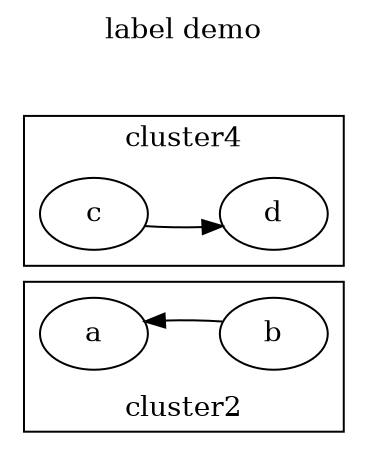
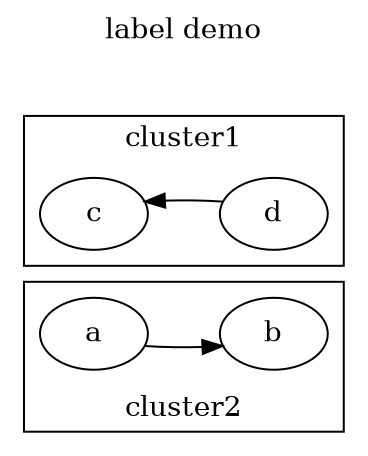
cluster "cluster4": label "cluster4" -> "cluster1"
edge "c" -> "d": reversed
edge "b" -> "a": reversed
